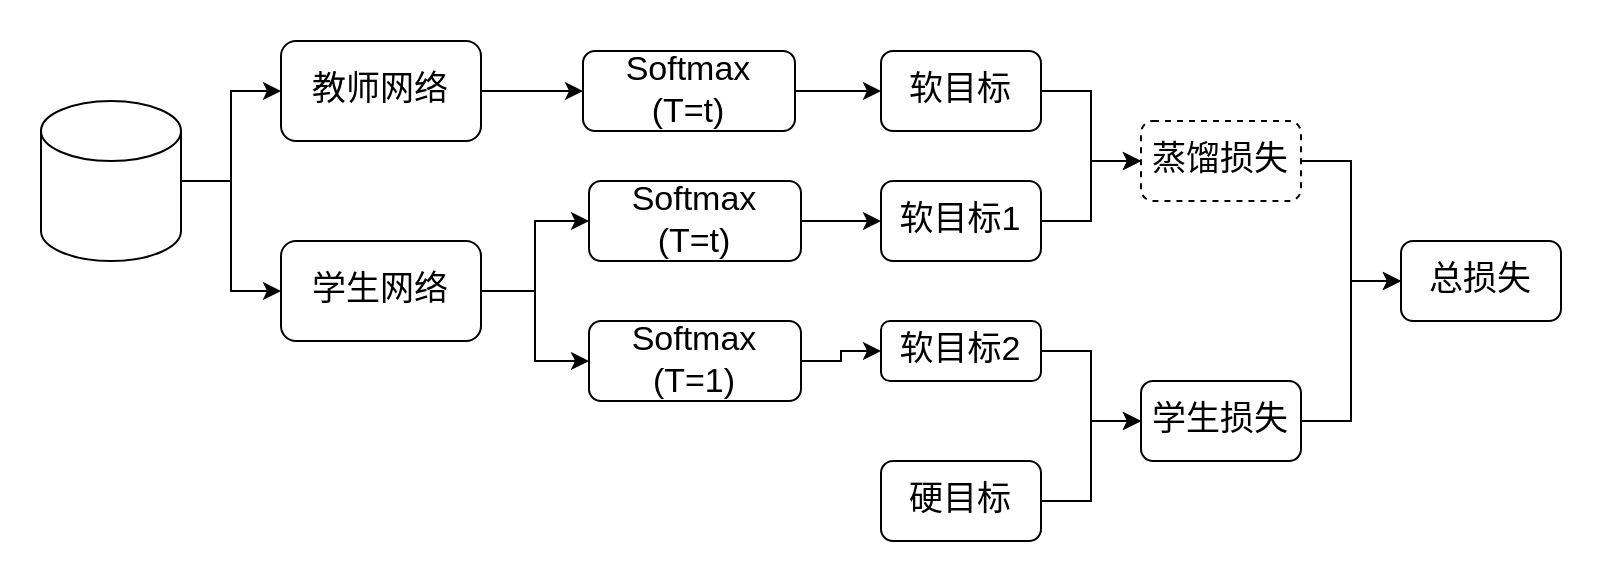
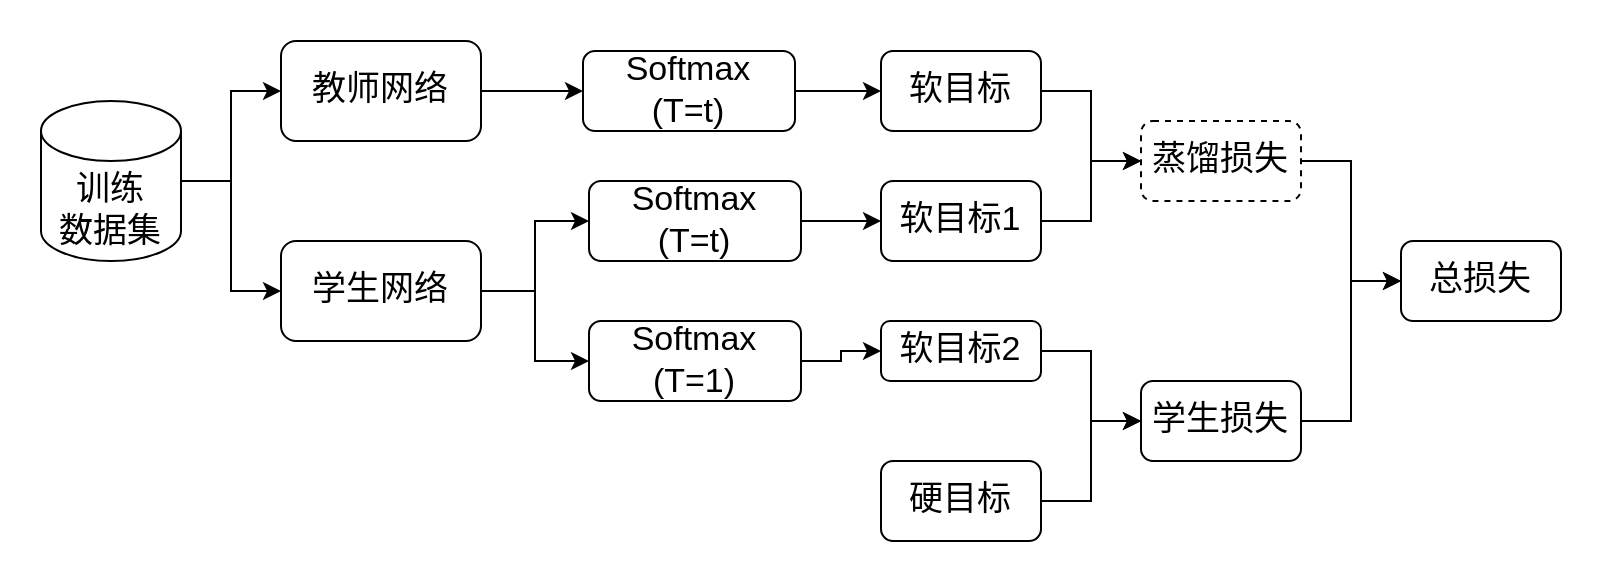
node "训练 数据集": added
